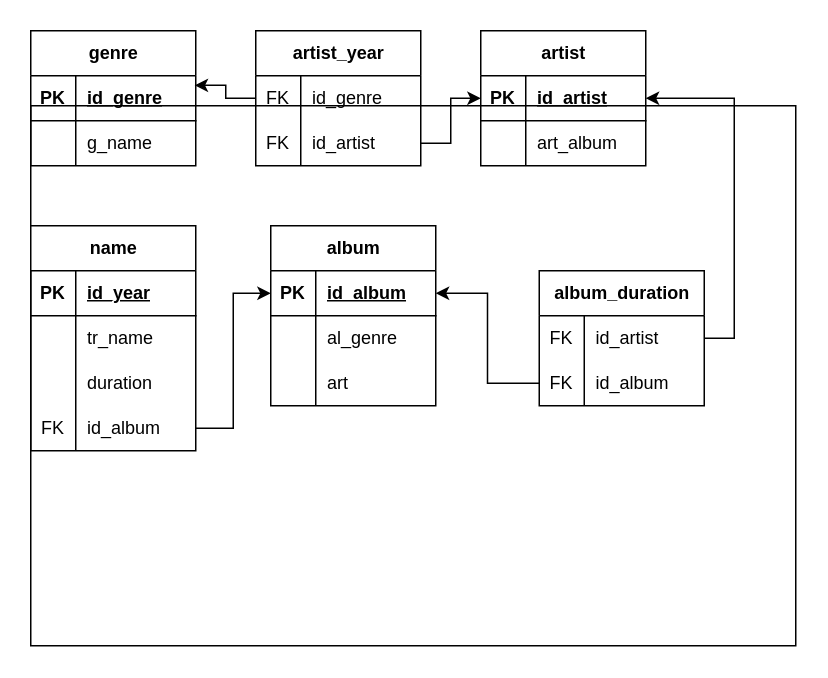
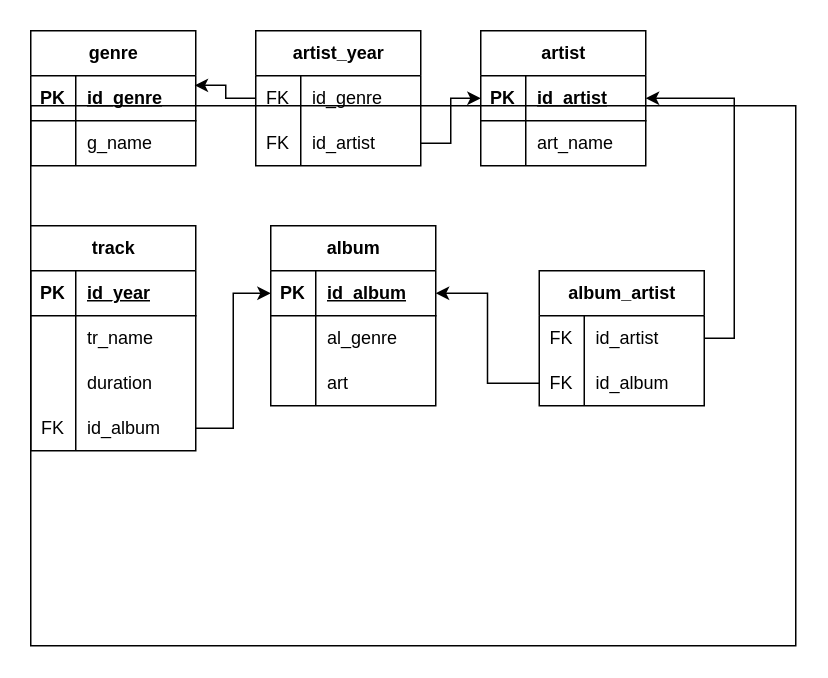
node "art_album": label "art_album" -> "art_name"
node "name": label "name" -> "track"
node "album_duration": label "album_duration" -> "album_artist"
